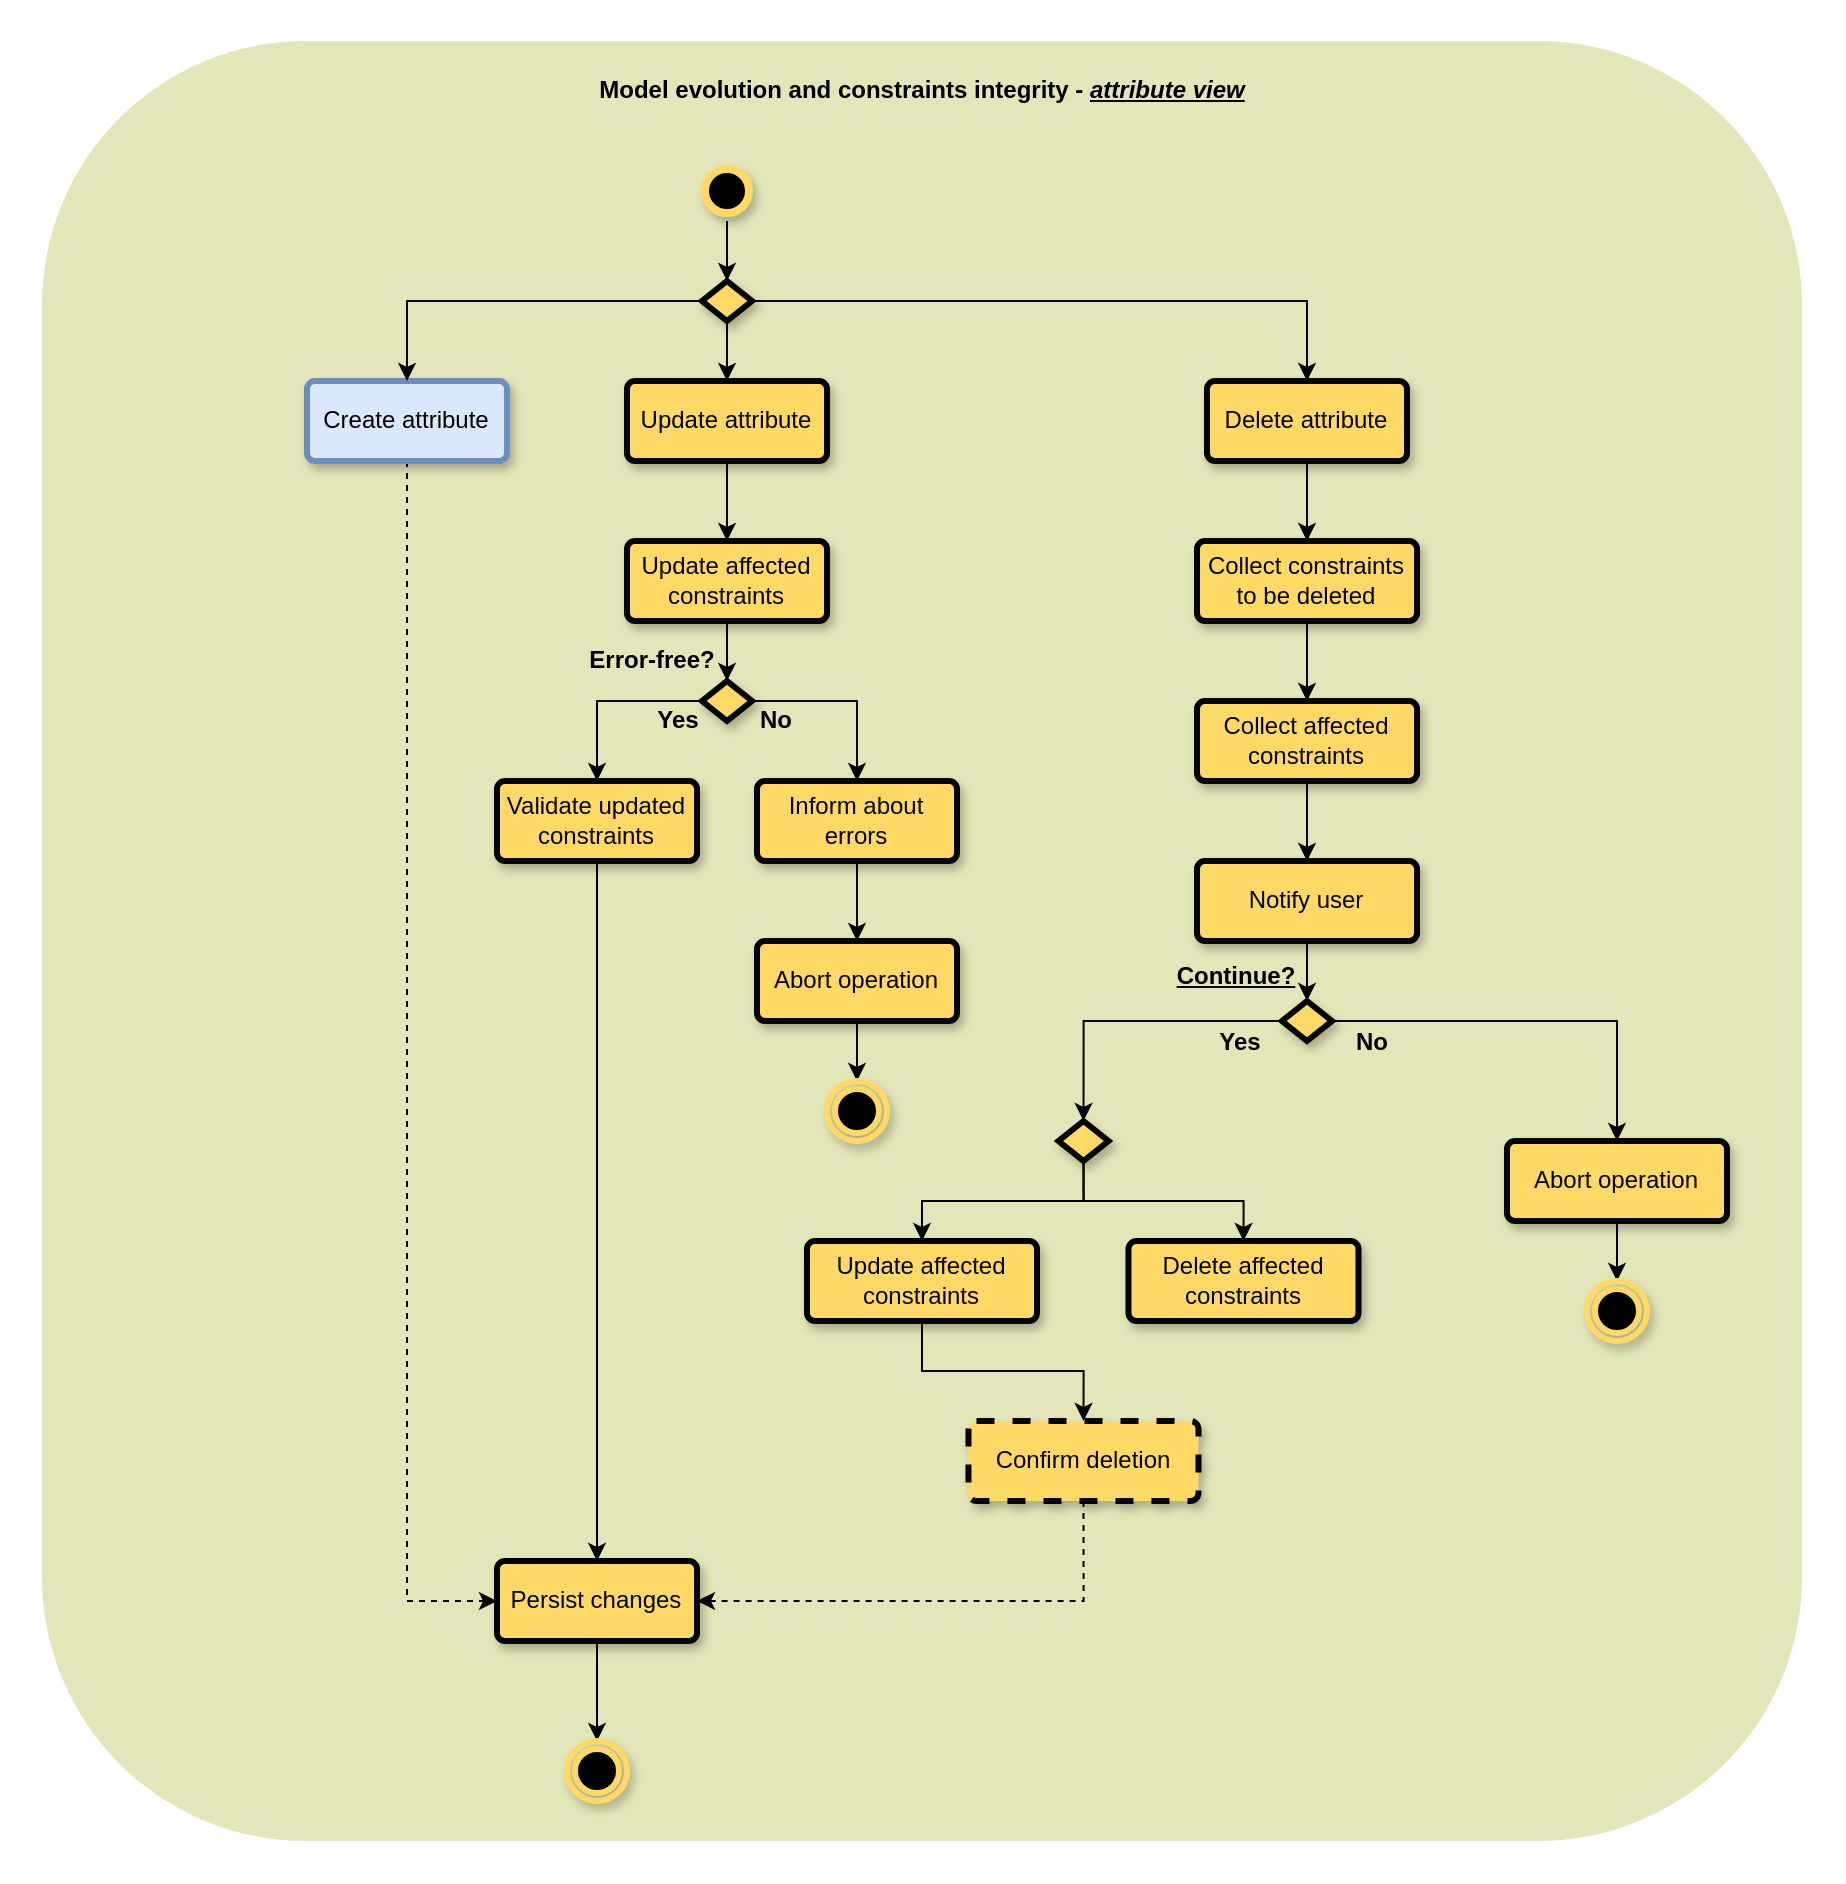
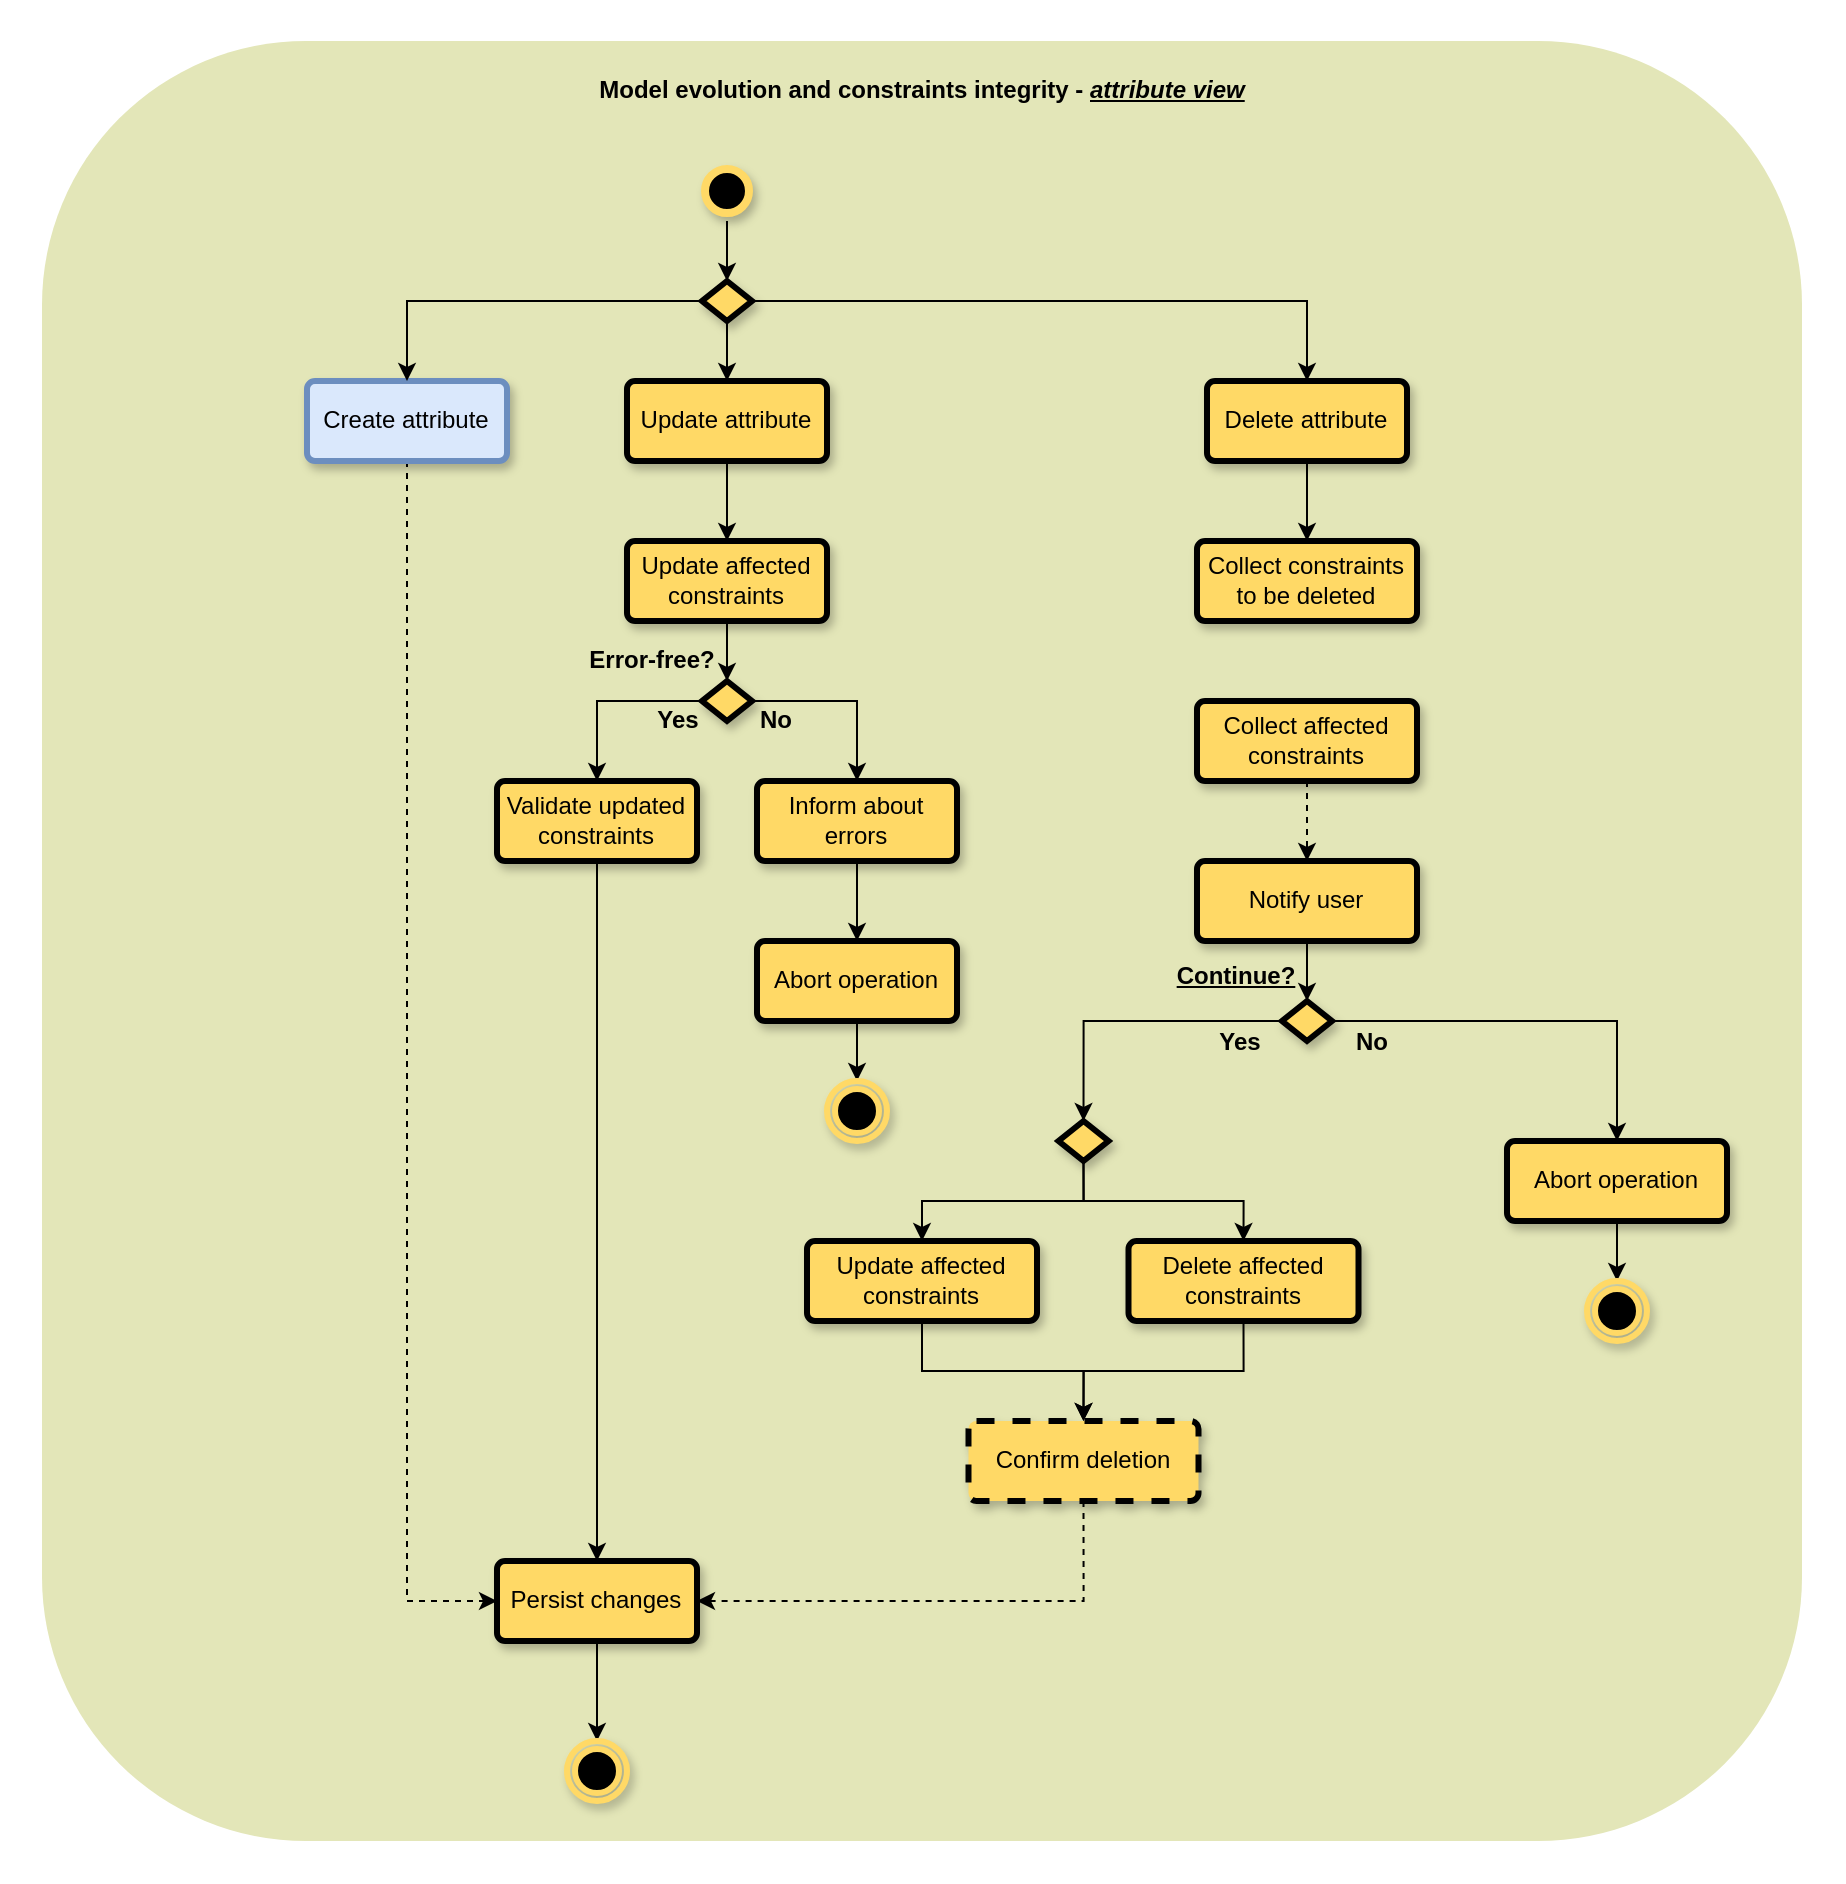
edge "Collect constraints to be deleted" -> "Collect affected constraints": removed
edge "Collect affected constraints" -> "Notify user": style solid -> dashed
edge "Delete affected constraints" -> "Confirm deletion": added
